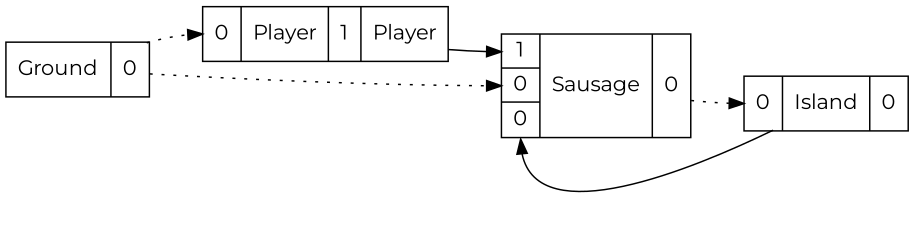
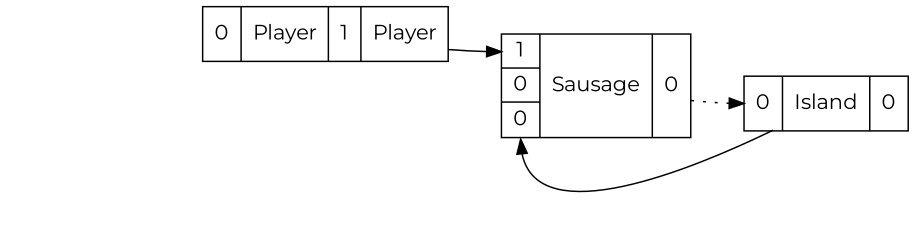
node "Ground": removed
